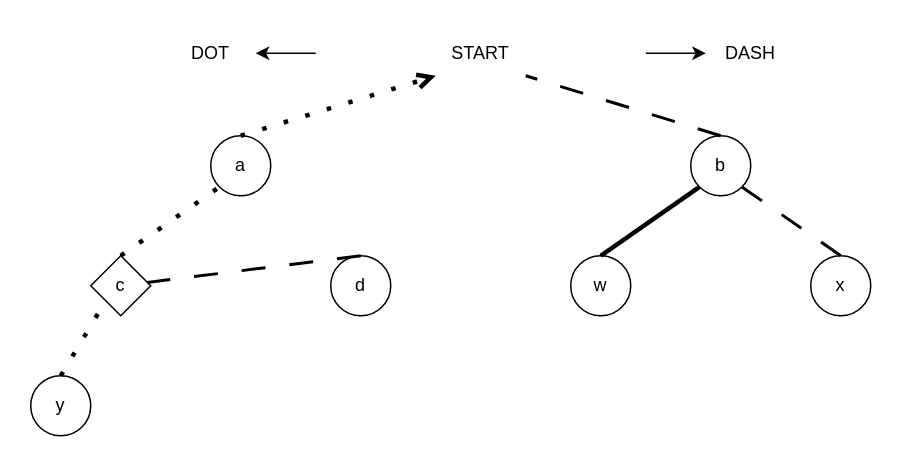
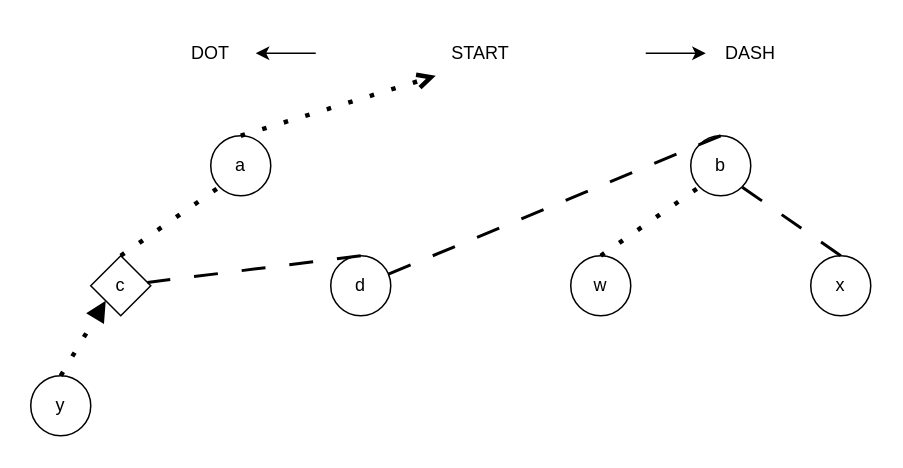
edge "START" -- "b": now "d" -- "b"
edge "b" -- "w": style solid -> dashed
edge "c" -- "y": arrowhead none -> block
